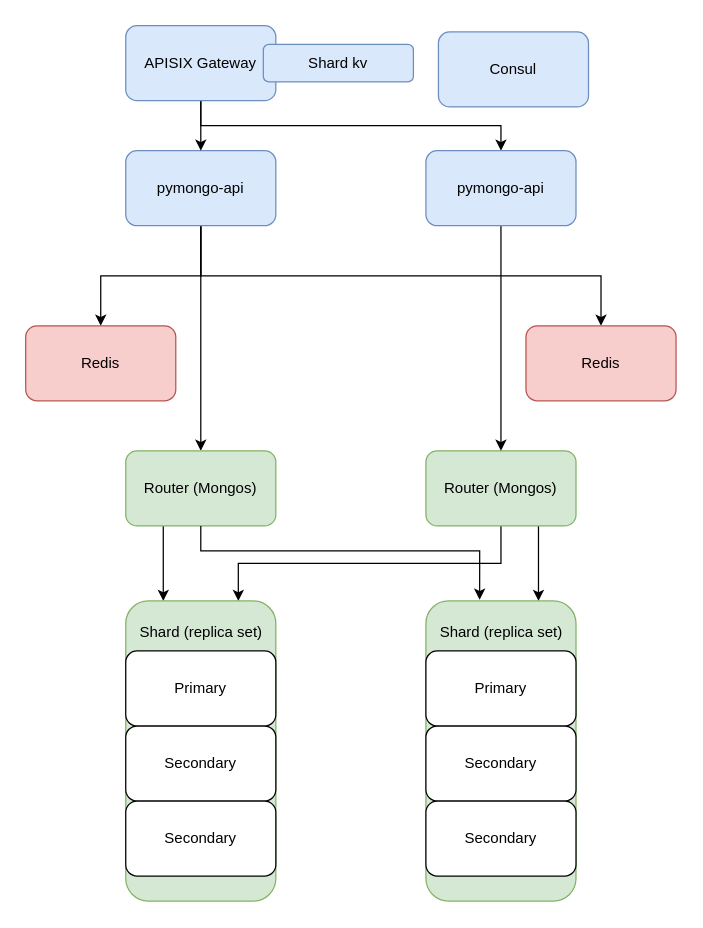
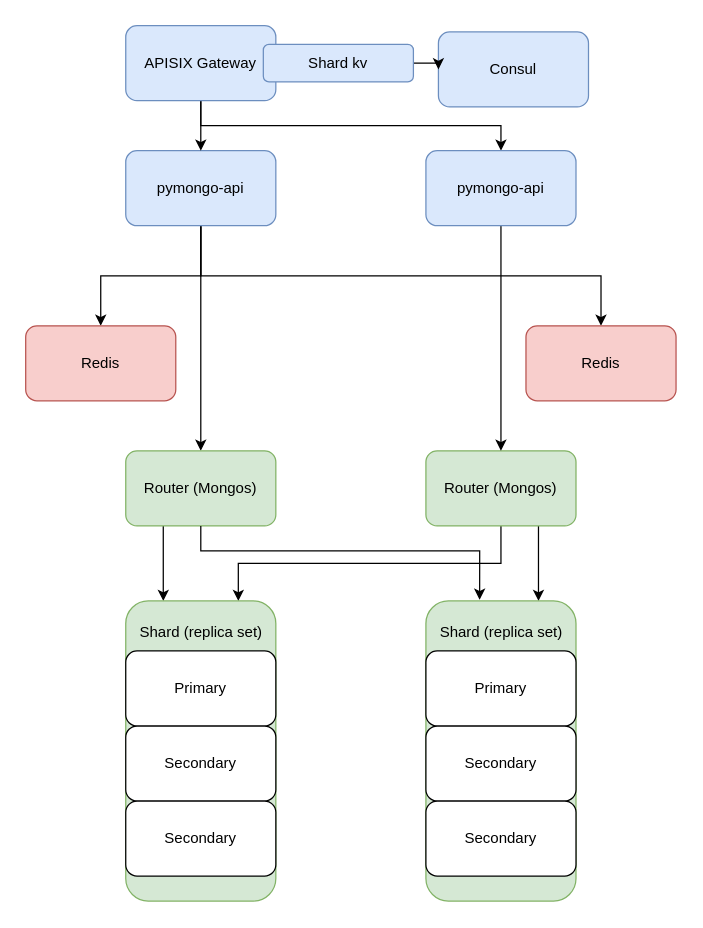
edge "Shard kv" -> "Consul": added
